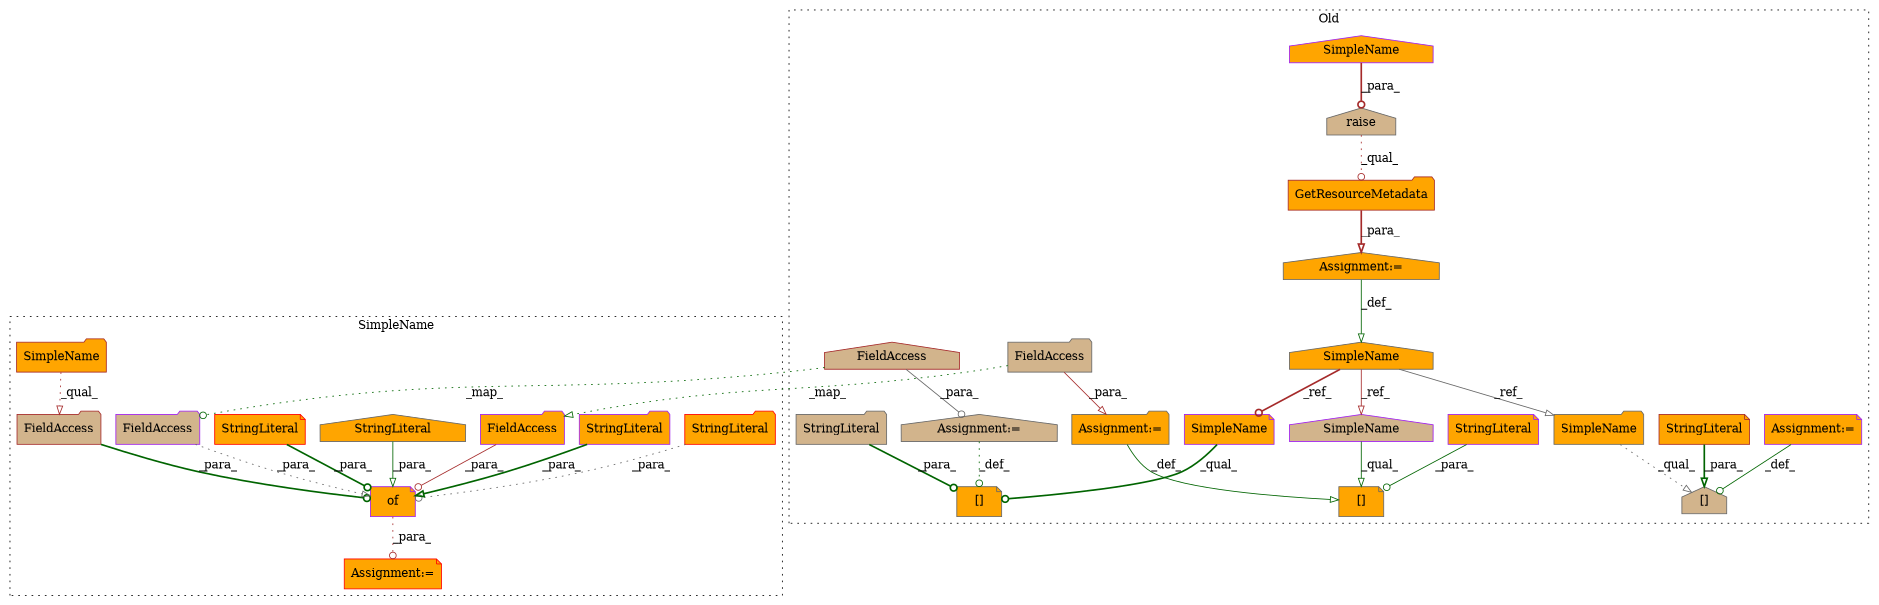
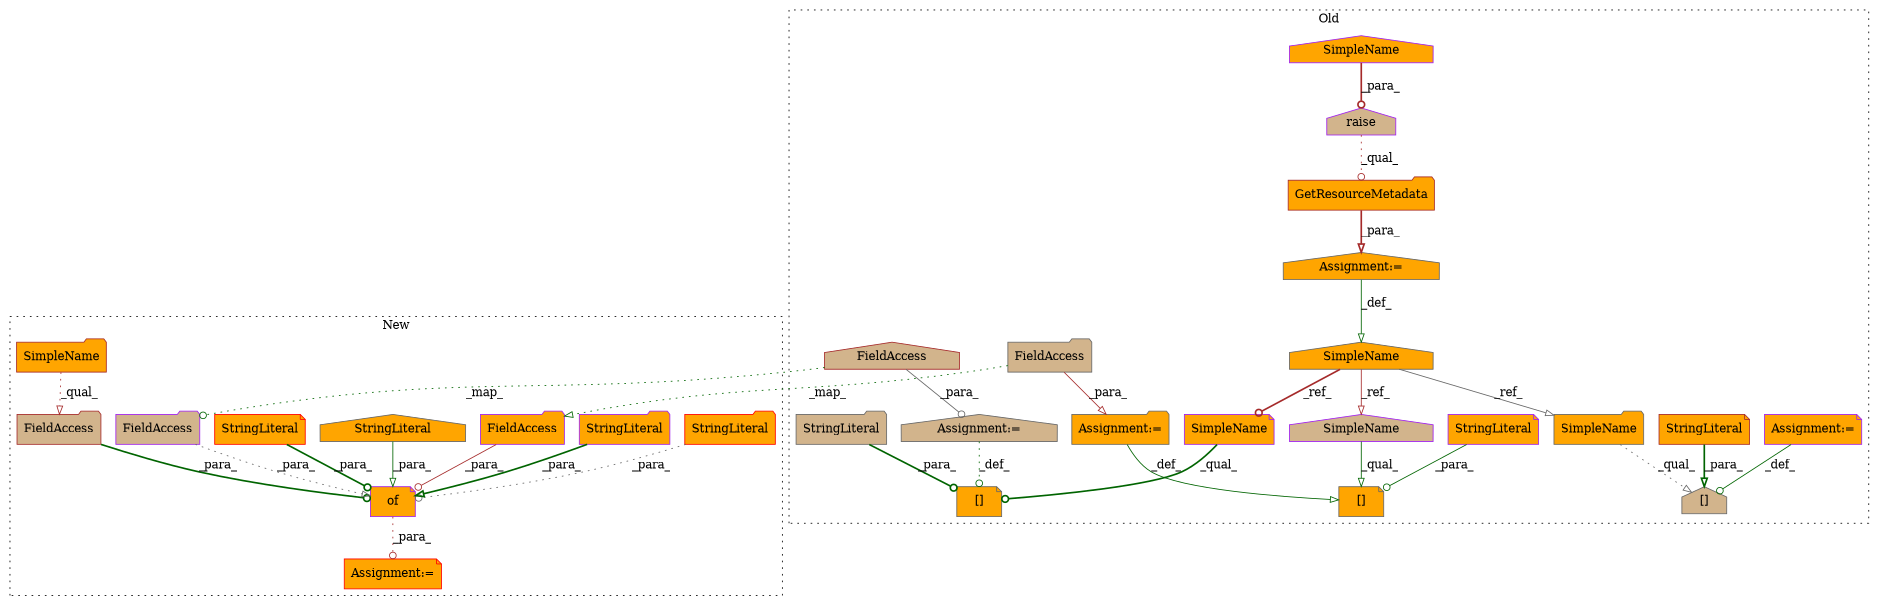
node "raise": color gray40 -> purple
cluster "SimpleName": label "SimpleName" -> "New"
